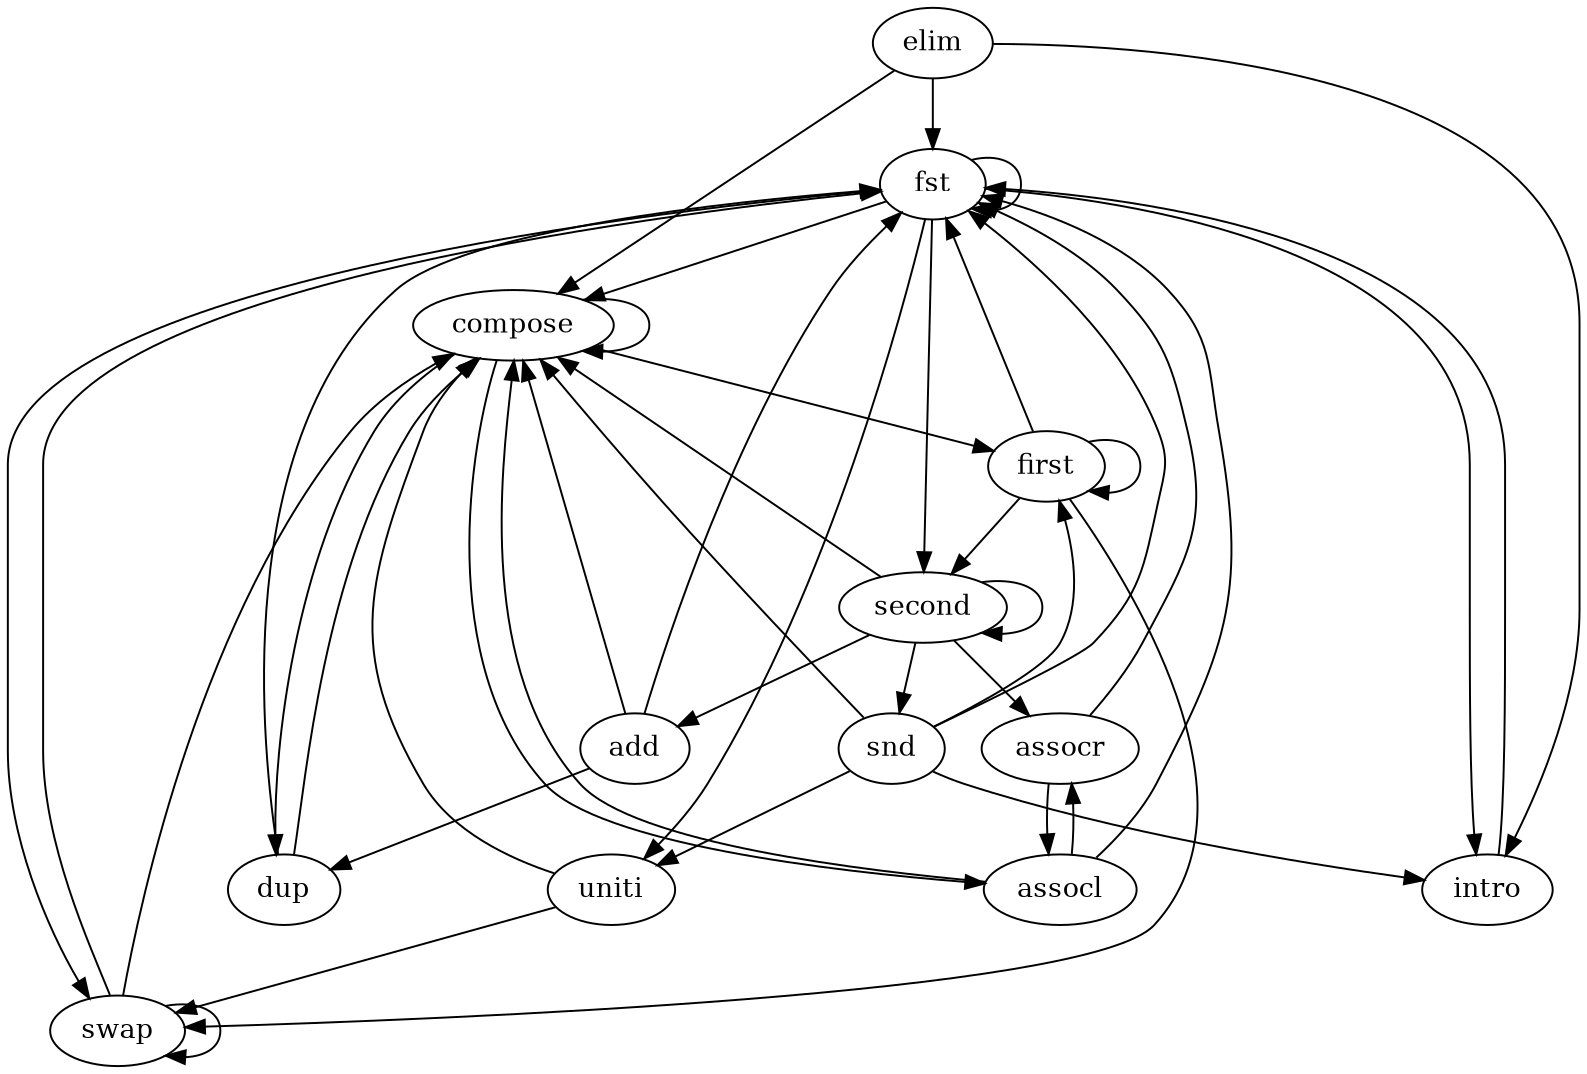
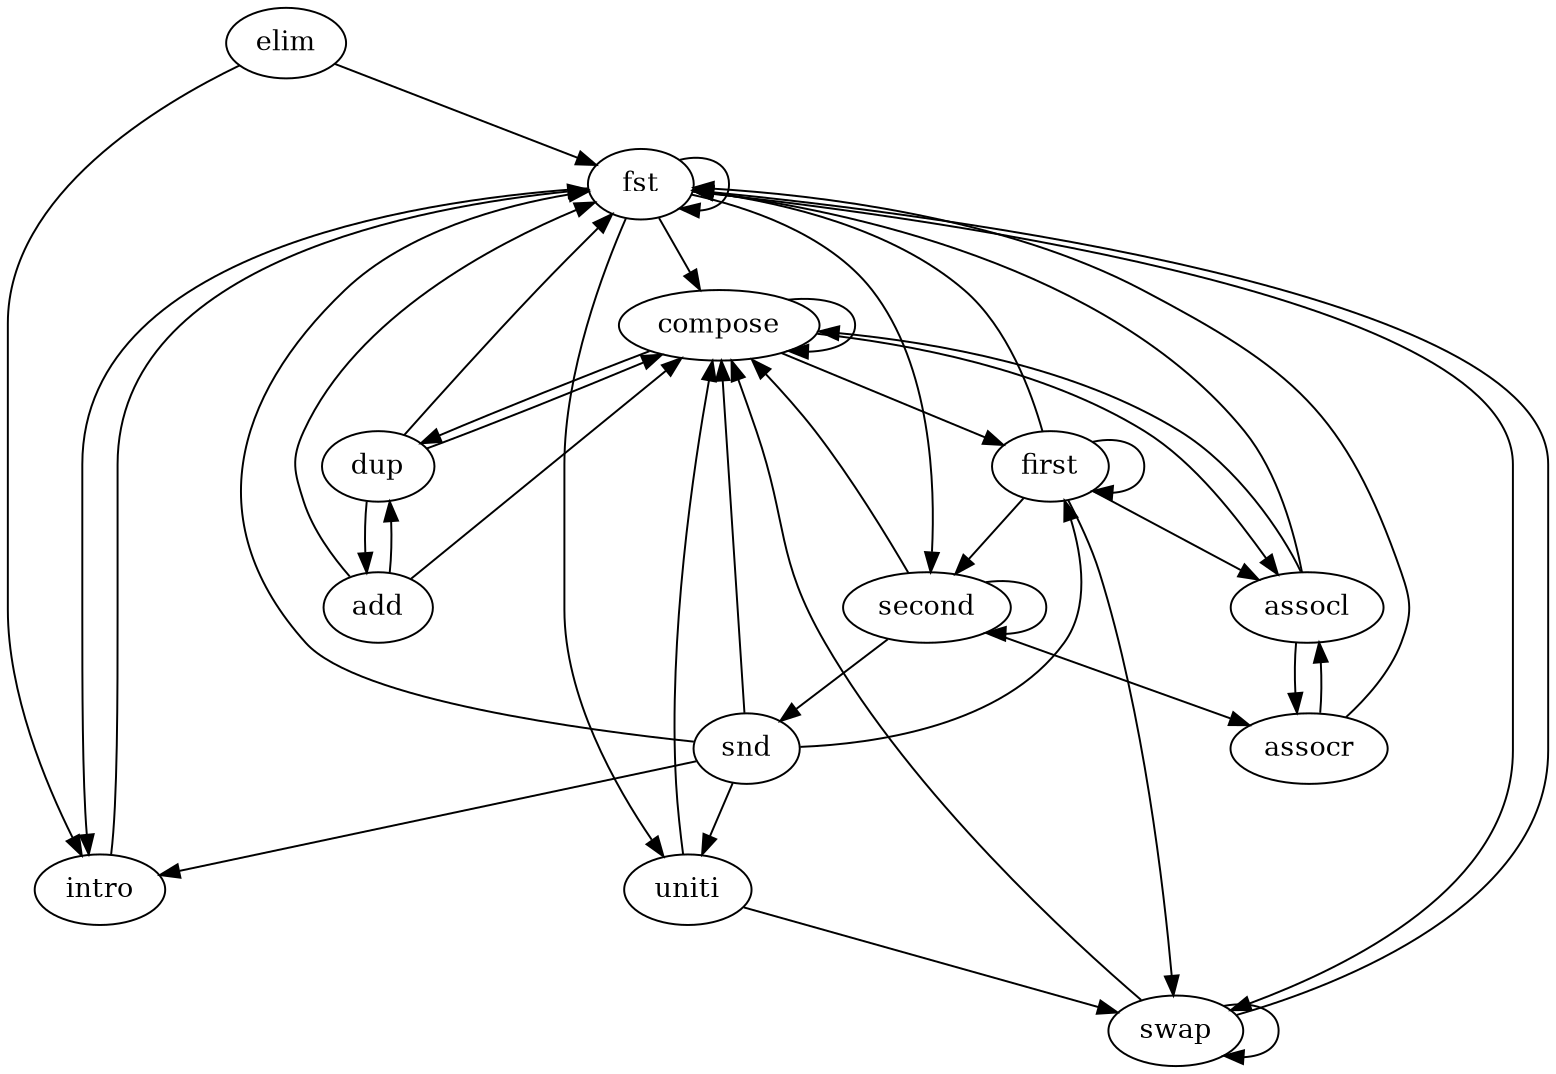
edge "elim" -> "compose": removed
edge "first" -> "assocl": added
edge "second" -> "add": now "dup" -> "add"
